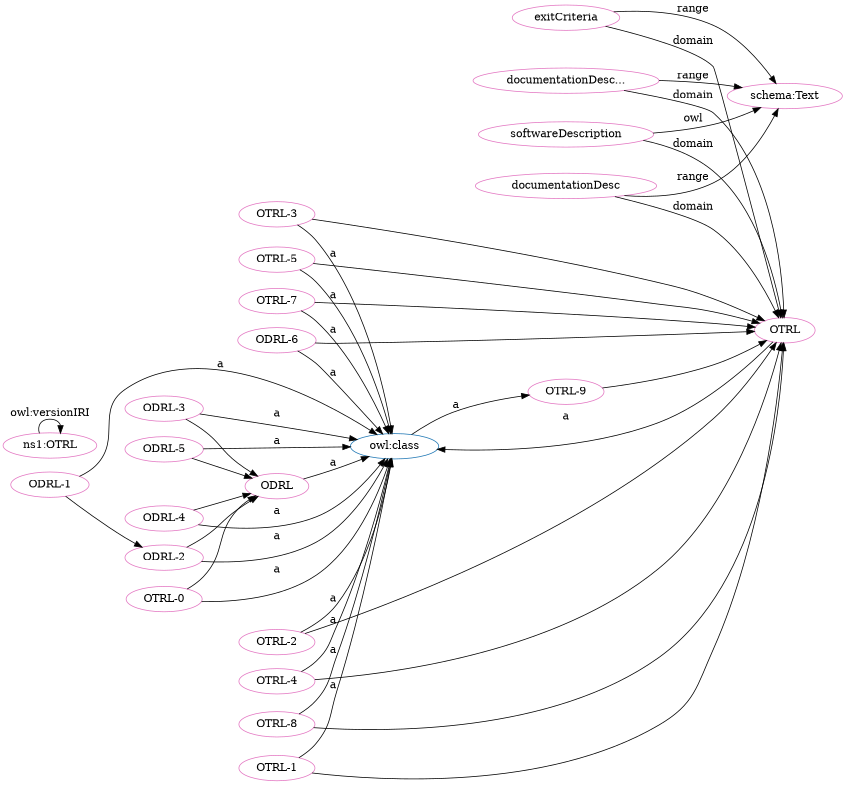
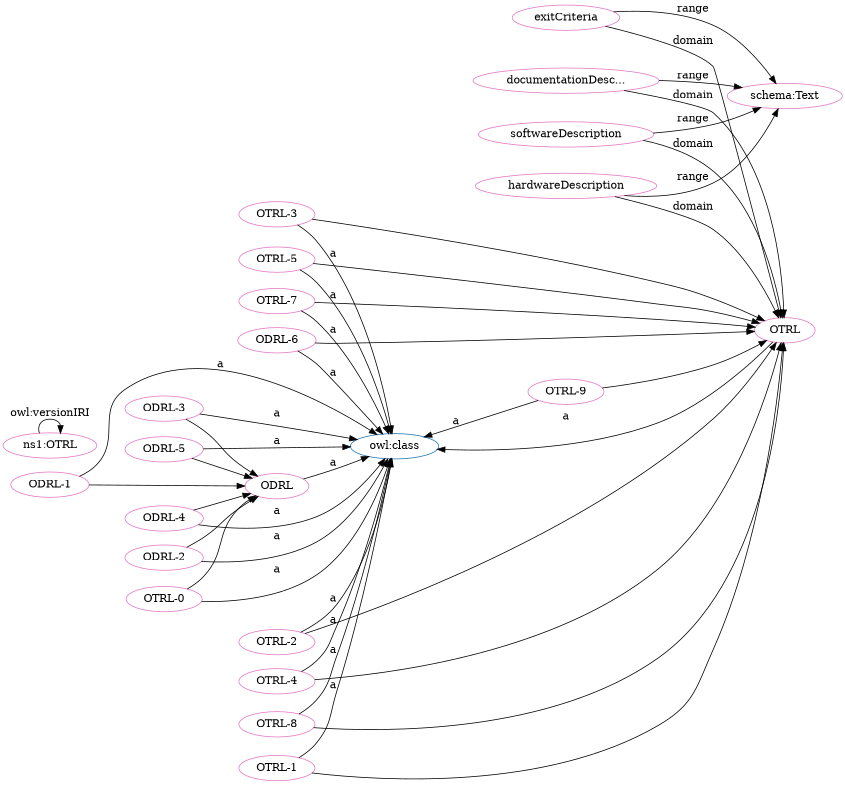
edge "softwareDescription" -> "schema:Text": label "owl" -> "range"
node "documentationDesc": label "documentationDesc" -> "hardwareDescription"
edge "owl:class" -> "OTRL-9": reversed
edge "ODRL-1" -> "ODRL-2": now "ODRL-1" -> "ODRL"
